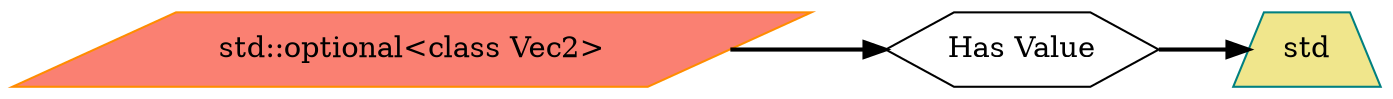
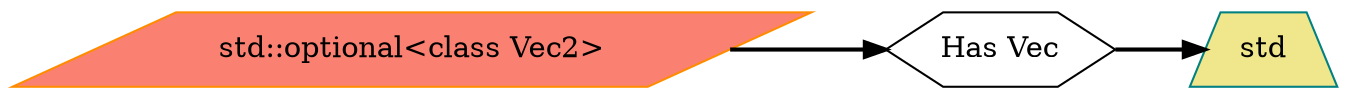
node "Has Value": label "Has Value" -> "Has Vec"
